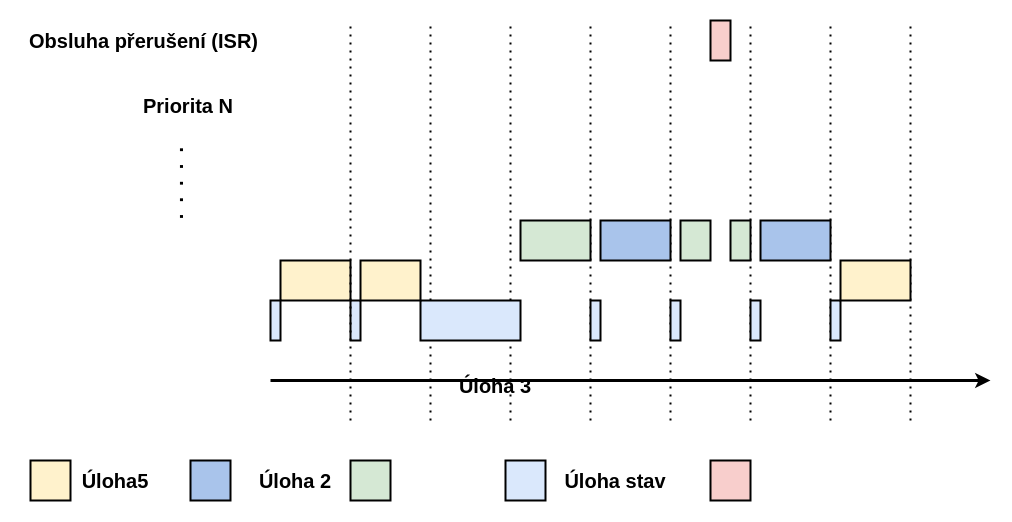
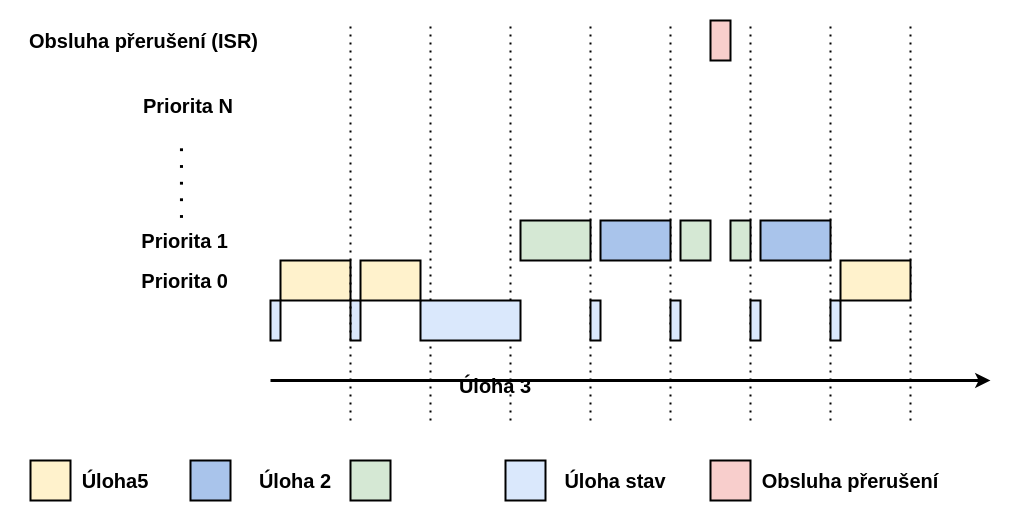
node "Priorita 1": added
node "Priorita 0": added
node "Obsluha přerušení": added
